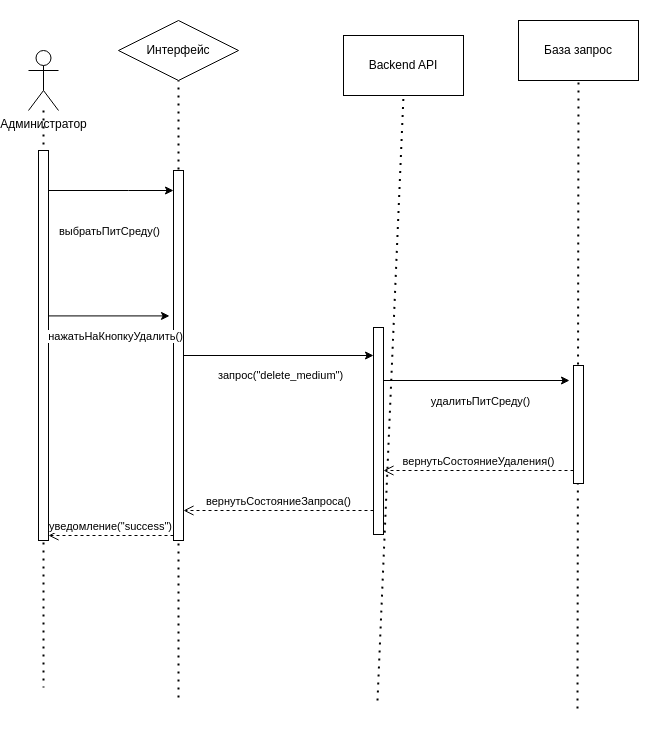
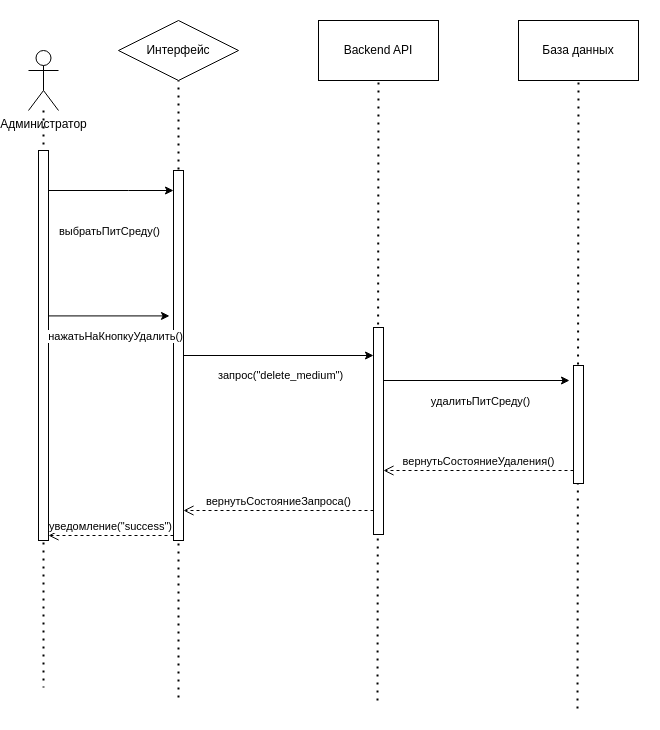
node "База запрос": label "База запрос" -> "База данных"
node "Backend API": moved (404, 66) -> (379, 51)
